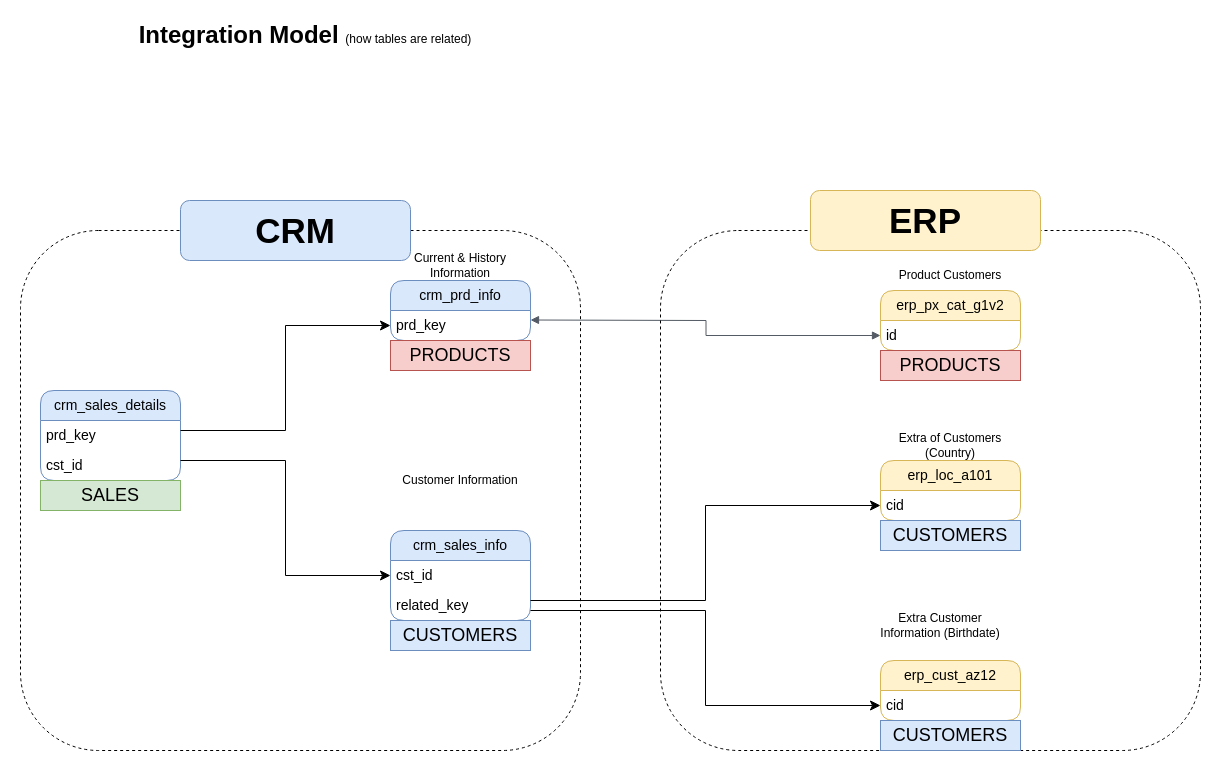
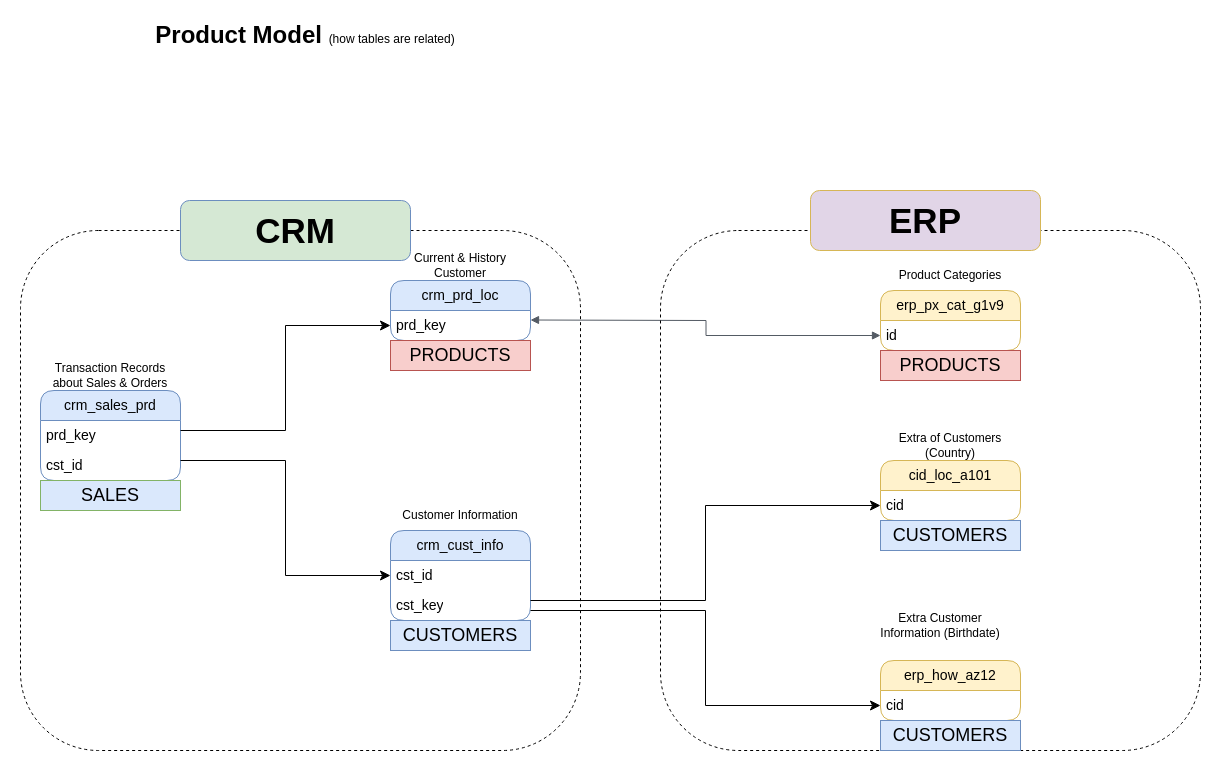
node "Integration Model (how tables are related)": label "Integration Model (how tables are related)" -> "Product Model (how tables are related)"
node "ERP": fillcolor #fff2cc -> #e1d5e7
node "CRM": fillcolor #dae8fc -> #d5e8d4
node "Current & History Information": label "Current & History Information" -> "Current & History Customer"
node "Product Customers": label "Product Customers" -> "Product Categories"
node "crm_prd_info": label "crm_prd_info" -> "crm_prd_loc"
node "erp_px_cat_g1v2": label "erp_px_cat_g1v2" -> "erp_px_cat_g1v9"
node "Transaction Records about Sales & Orders": added
node "crm_sales_details": label "crm_sales_details" -> "crm_sales_prd"
node "erp_loc_a101": label "erp_loc_a101" -> "cid_loc_a101"
node "Customer Information": moved (461, 481) -> (461, 516)
node "SALES": fillcolor #d5e8d4 -> #dae8fc
node "crm_sales_info": label "crm_sales_info" -> "crm_cust_info"
node "related_key": label "related_key" -> "cst_key"
node "erp_cust_az12": label "erp_cust_az12" -> "erp_how_az12"
